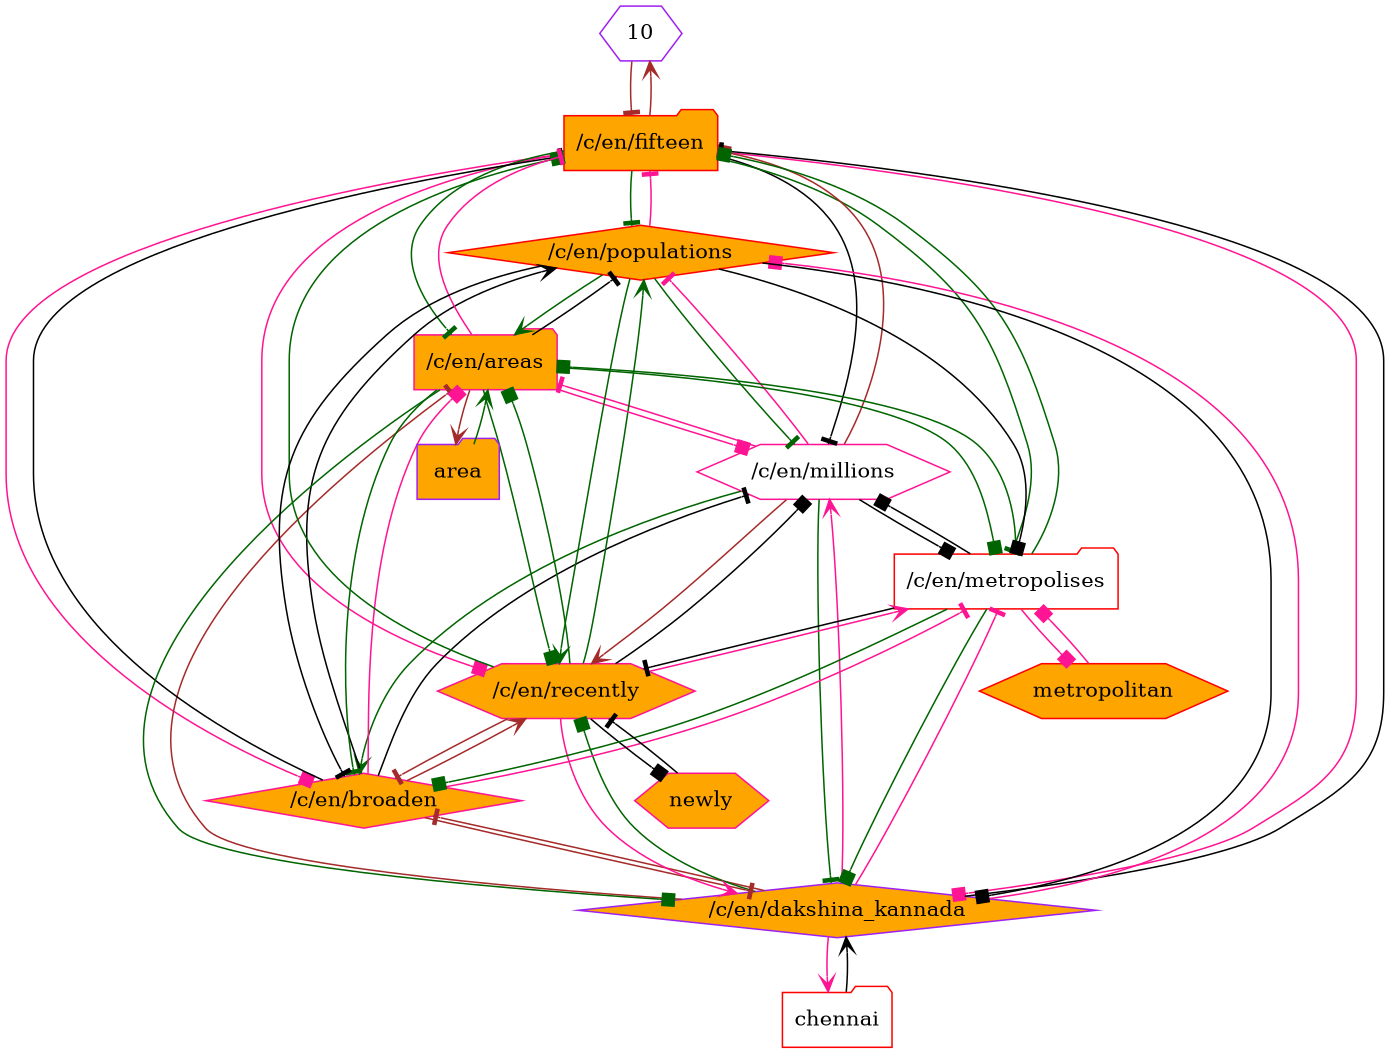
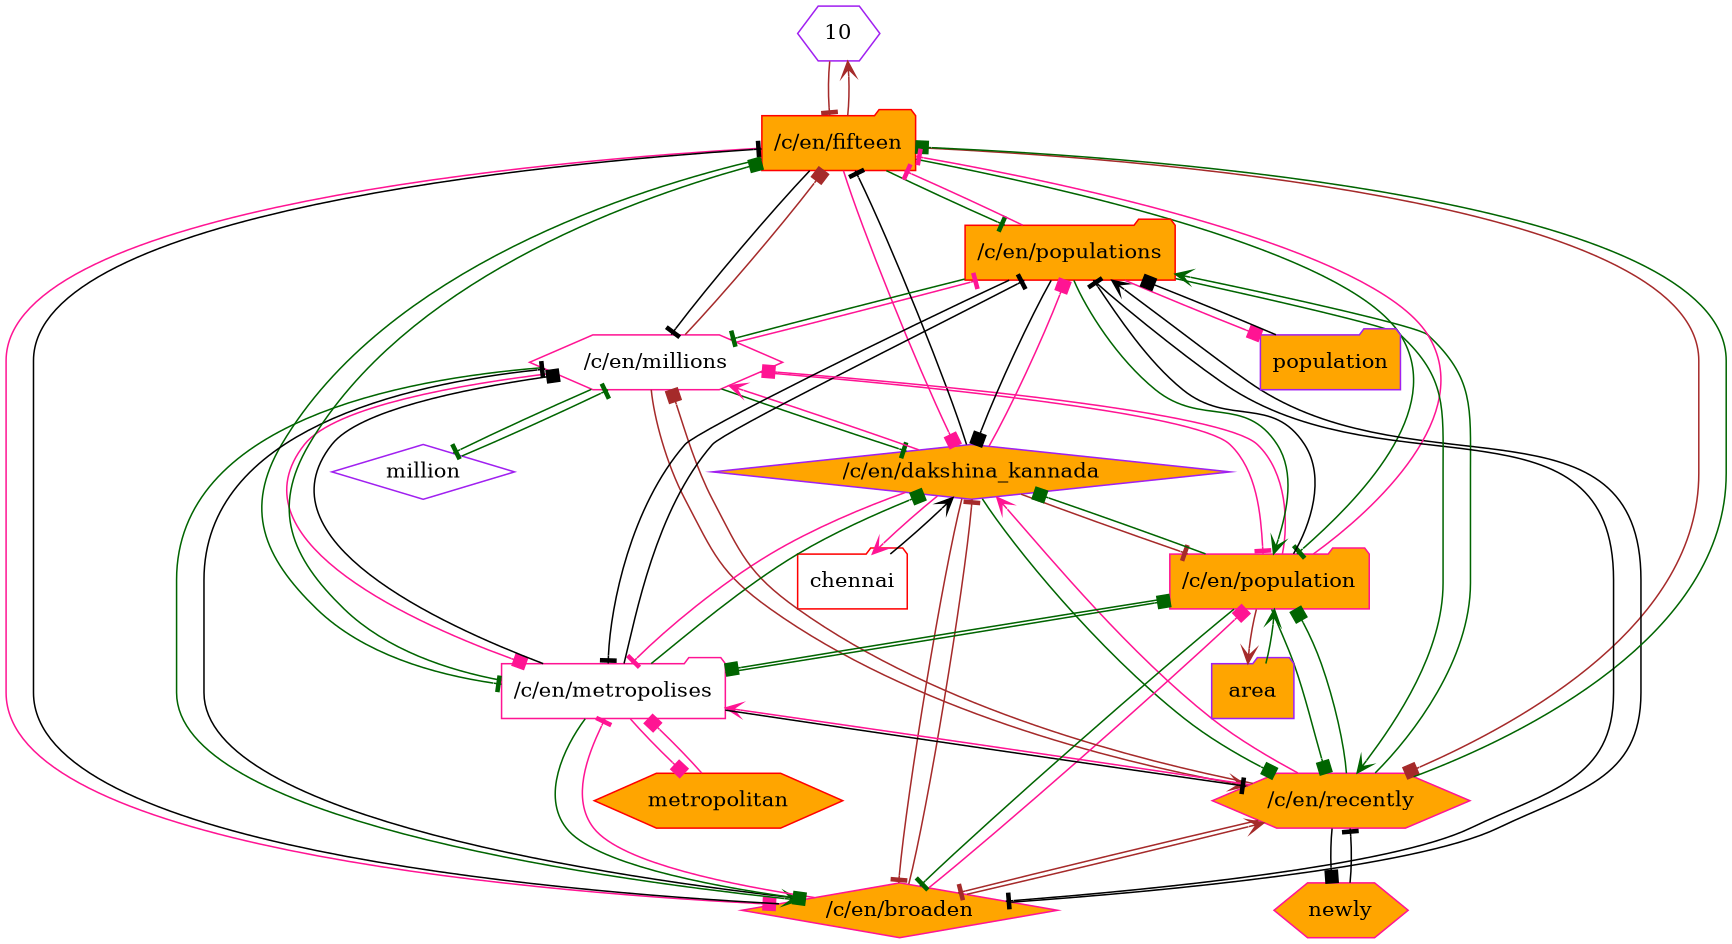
node "/c/en/populations": shape diamond -> folder
edge "/c/en/populations" -> "/c/en/metropolises": arrowhead box -> tee
node "/c/en/areas": label "/c/en/areas" -> "/c/en/population"
node "population": added
edge "/c/en/fifteen" -> "/c/en/recently": color deeppink -> brown
edge "/c/en/metropolises" -> "/c/en/populations": added
node "million": added
edge "/c/en/millions" -> "/c/en/metropolises": color black -> deeppink
node "/c/en/metropolises": color red -> deeppink
edge "/c/en/recently" -> "/c/en/millions": color black -> brown
